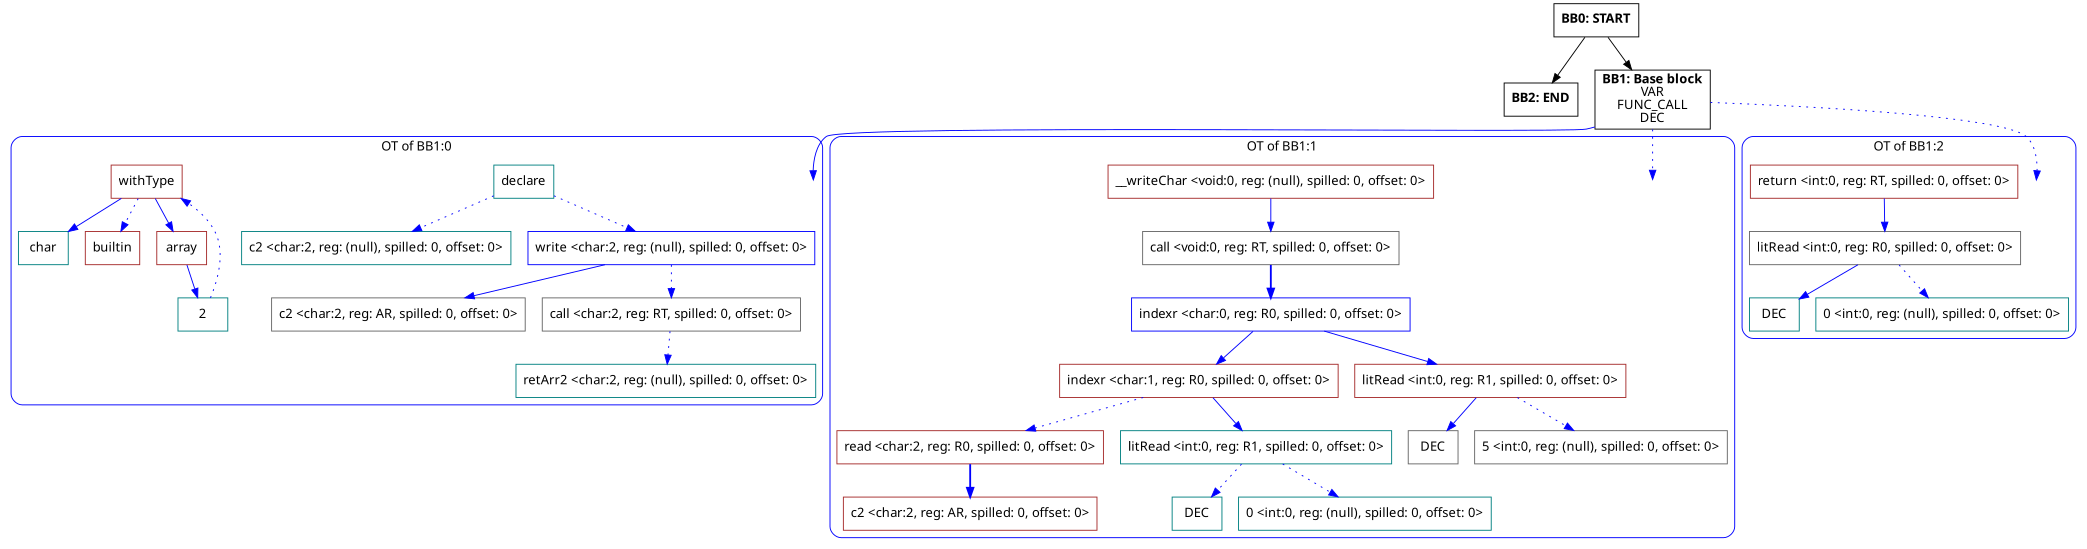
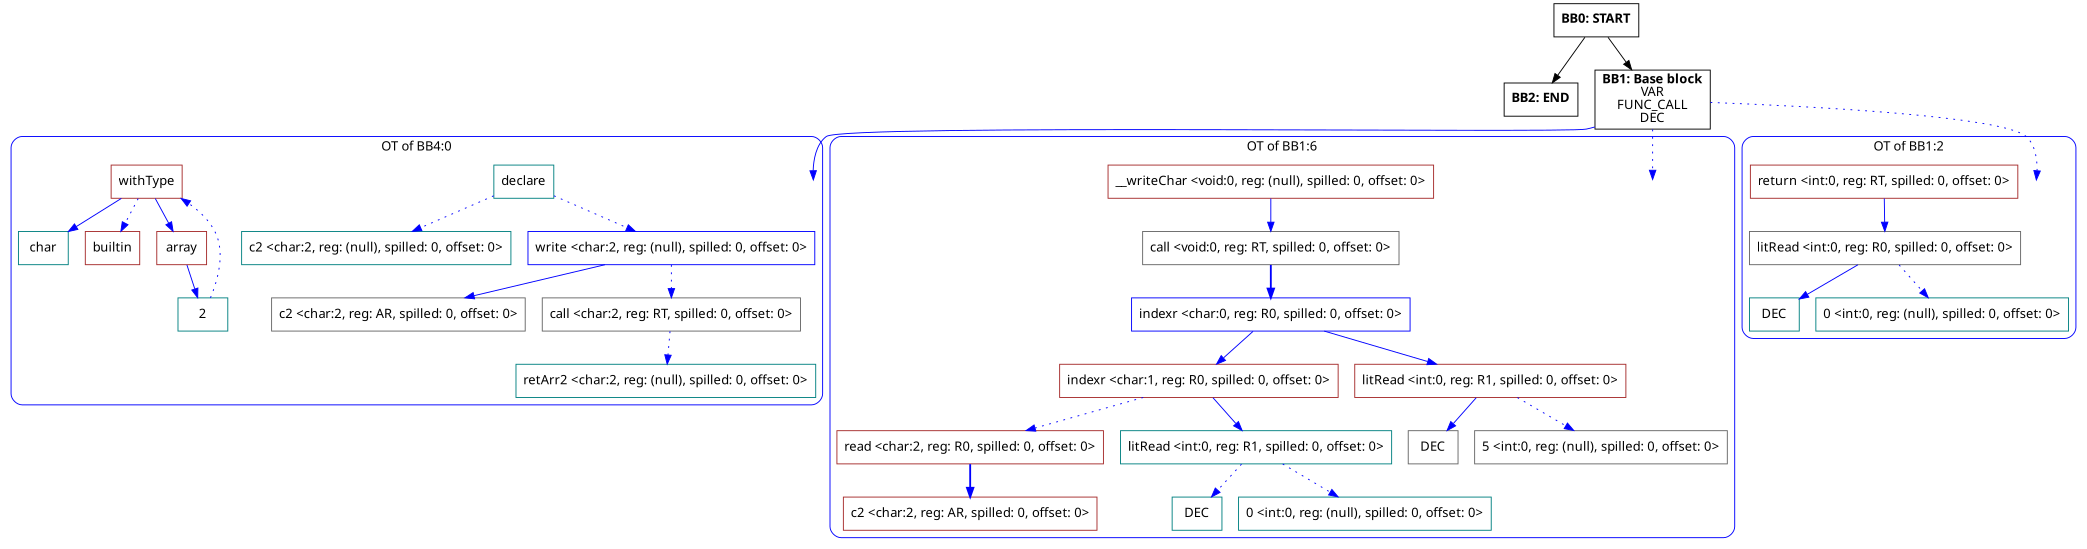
cluster "OT of BB1:0": label "OT of BB1:0" -> "OT of BB4:0"
cluster "OT of BB1:1": label "OT of BB1:1" -> "OT of BB1:6"
